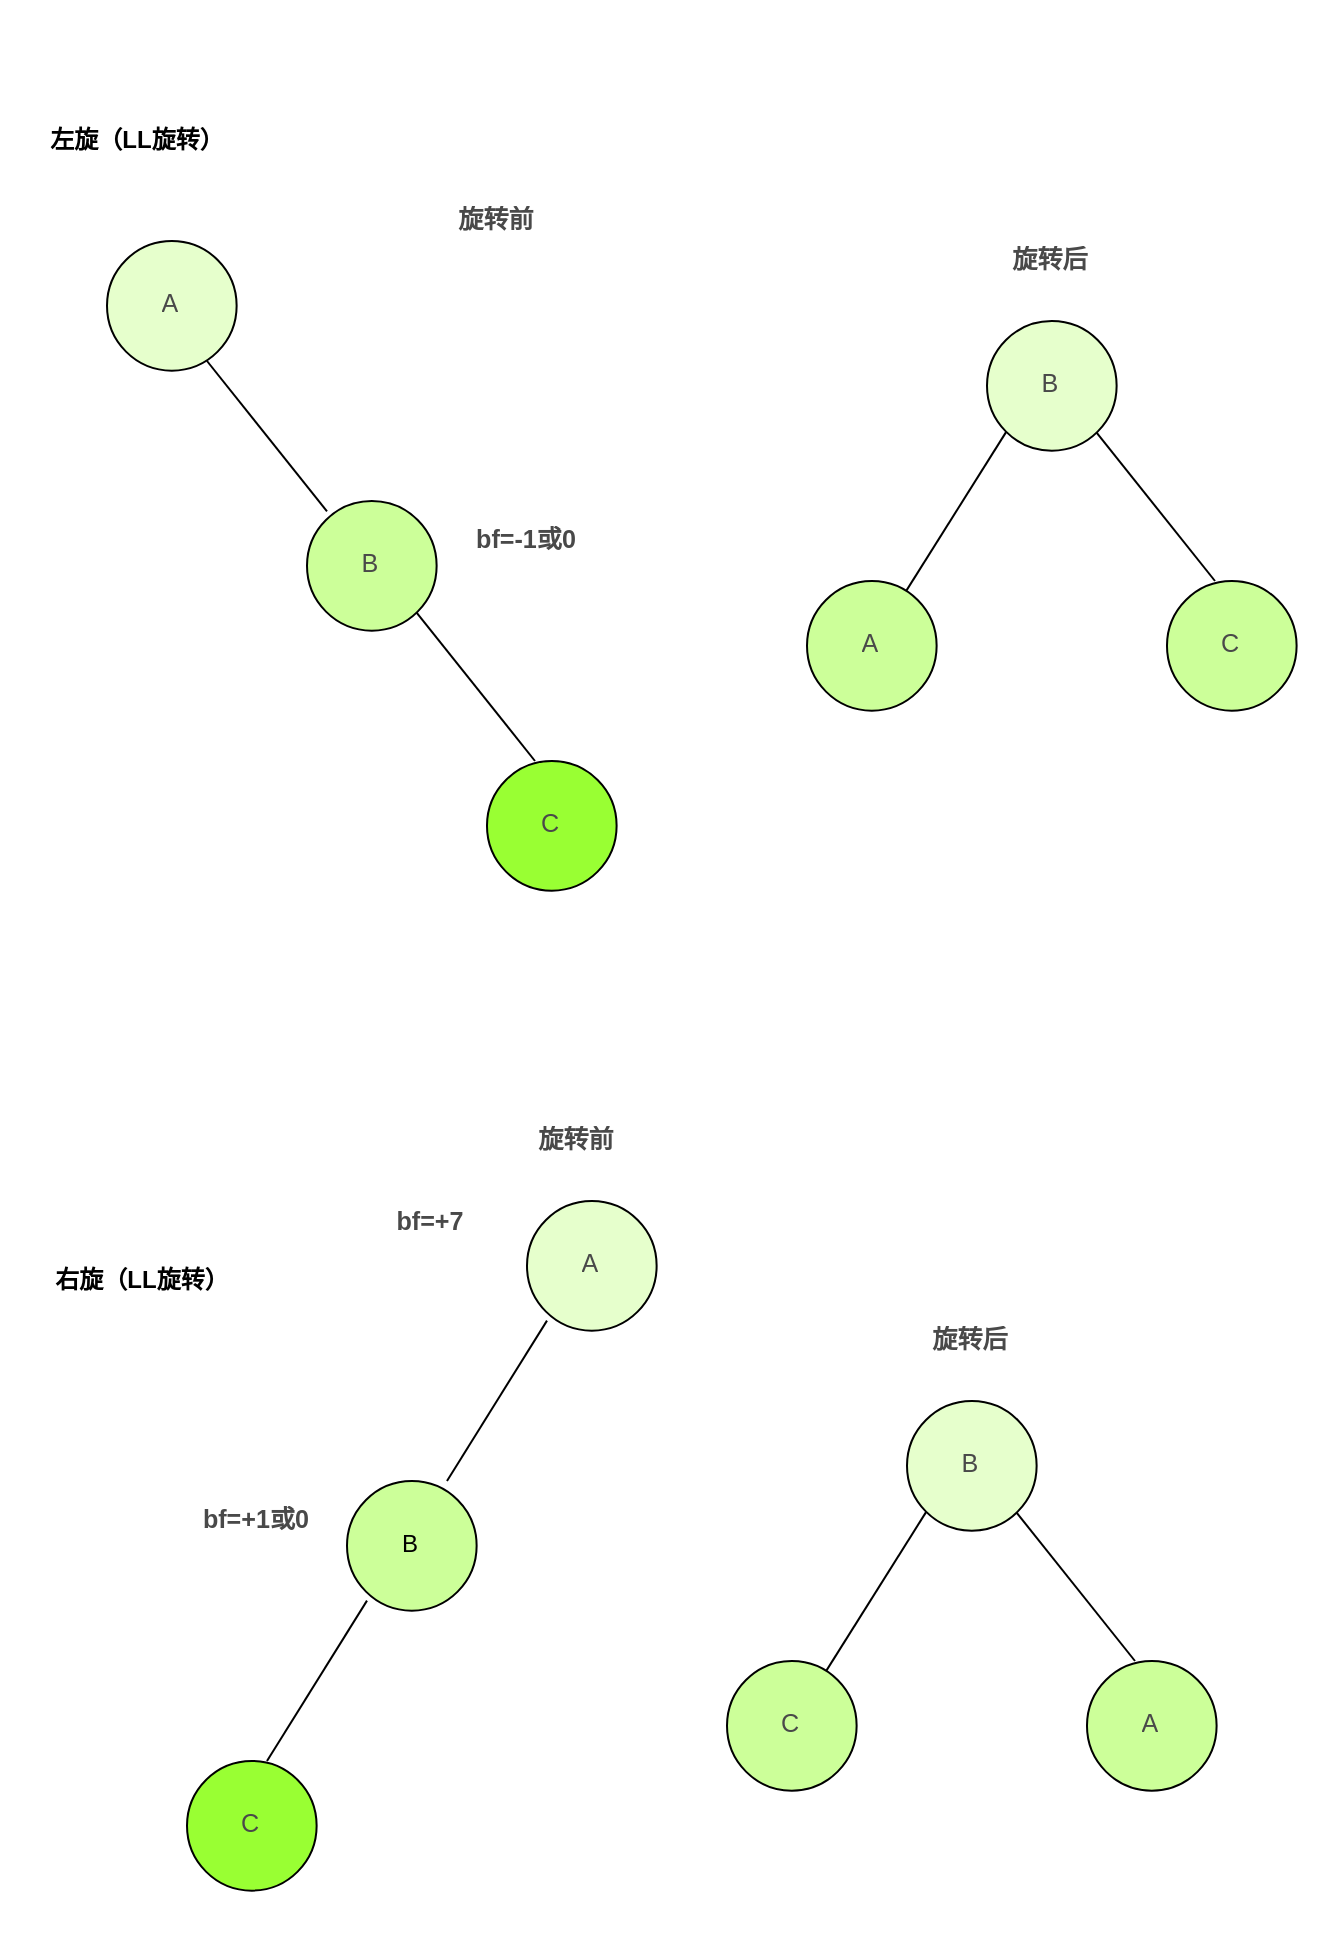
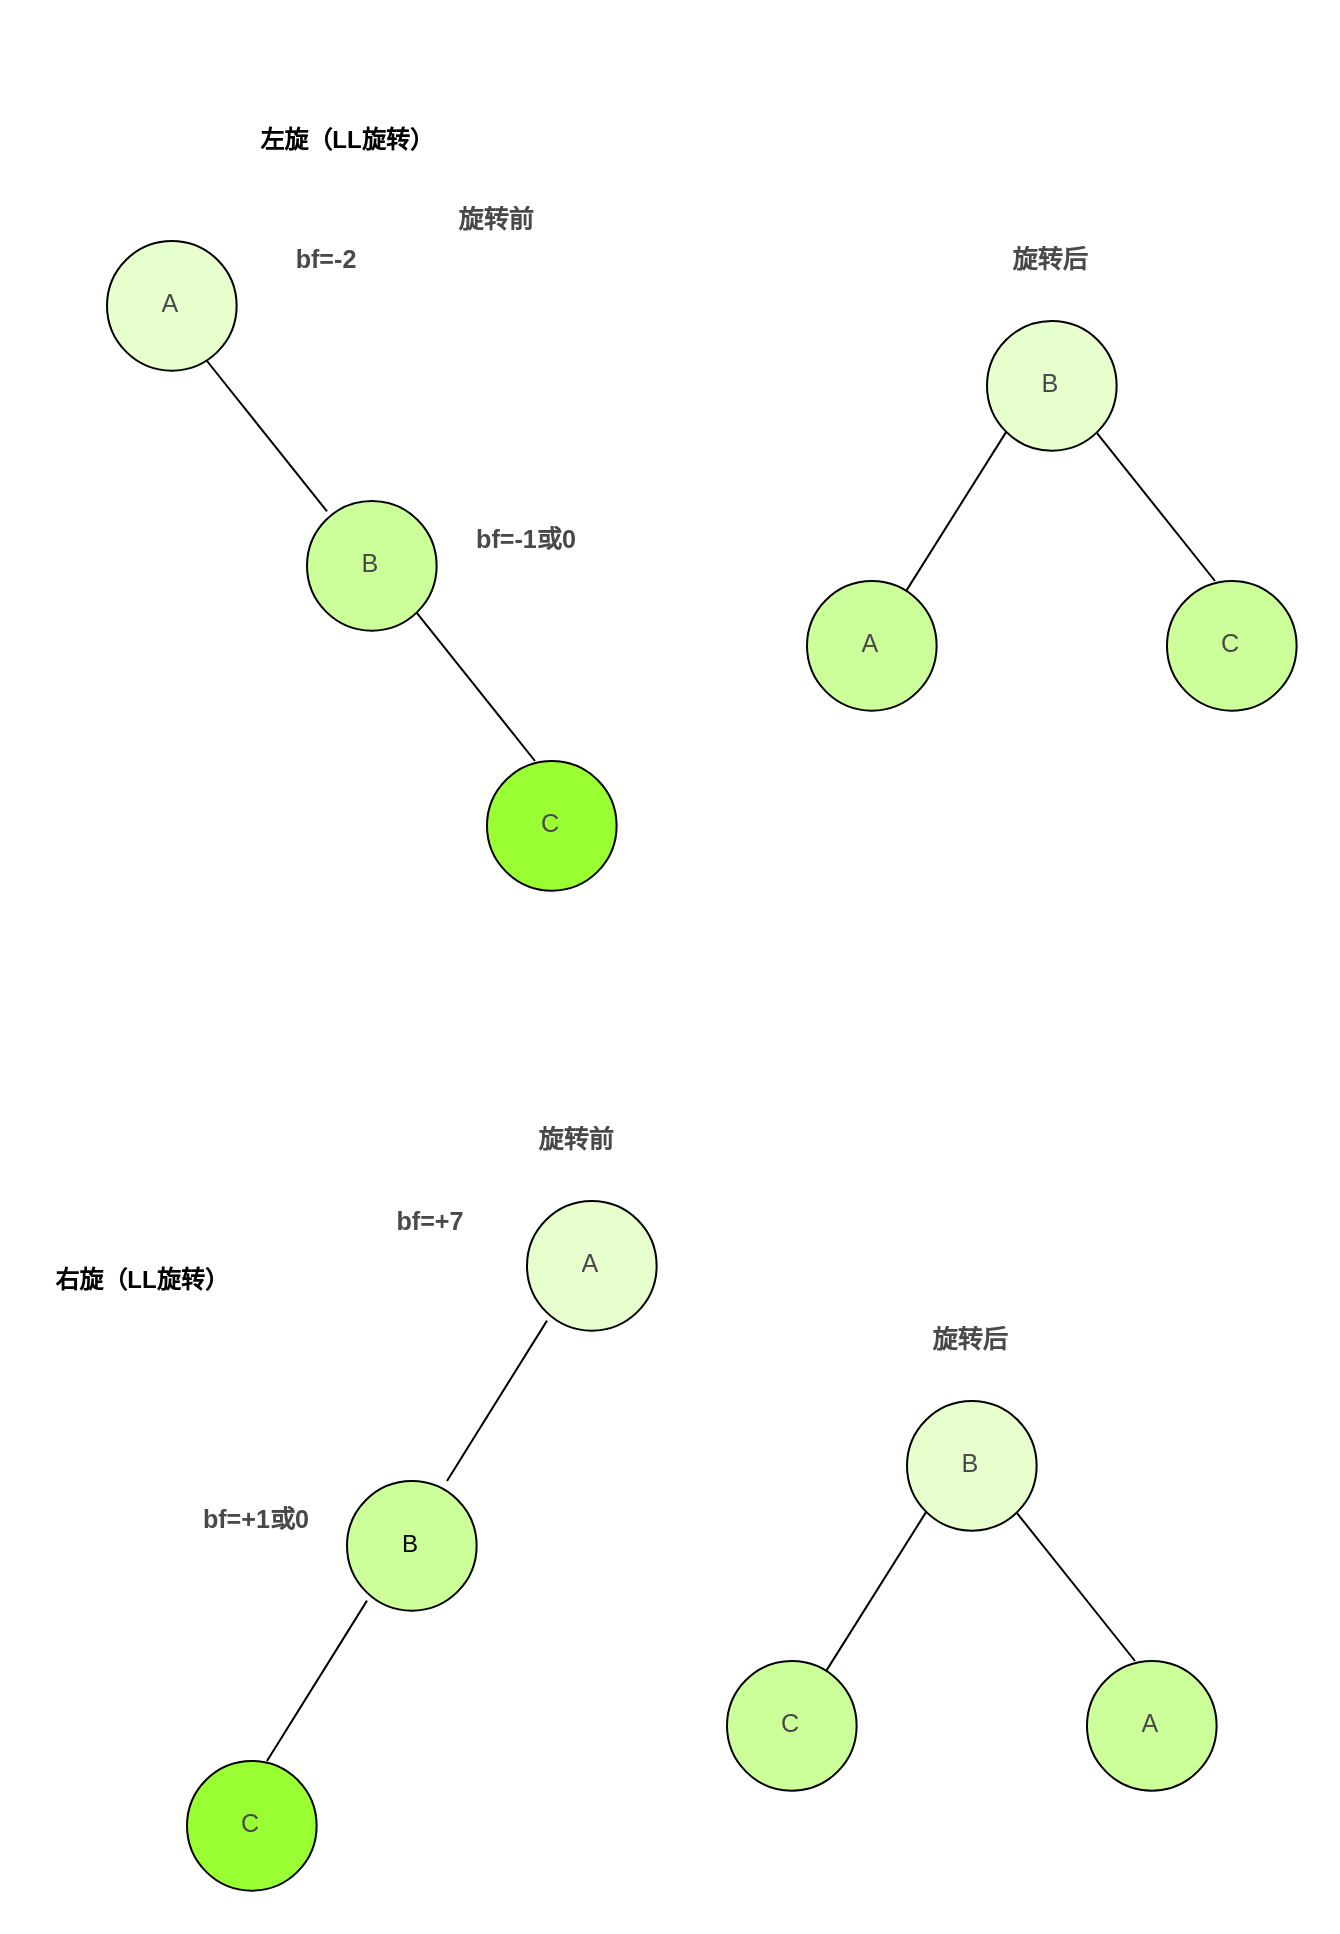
node "左旋（LL旋转）": moved (137, 141) -> (347, 141)
node "bf=-2": added
